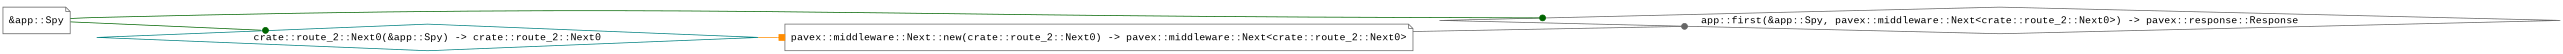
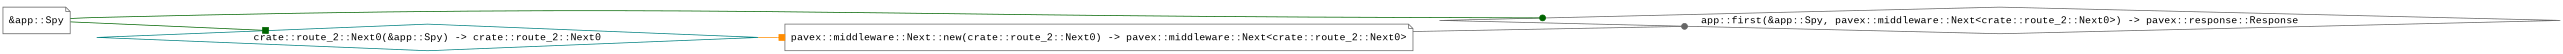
edge "&app::Spy" -> "crate::route_2::Next0(&app::Spy) -> crate::route_2::Next0": arrowhead dot -> box
